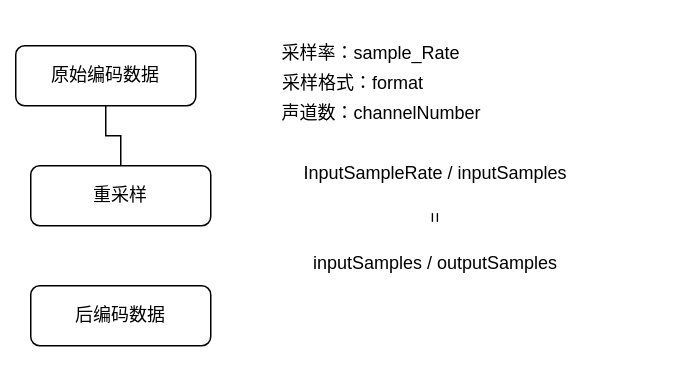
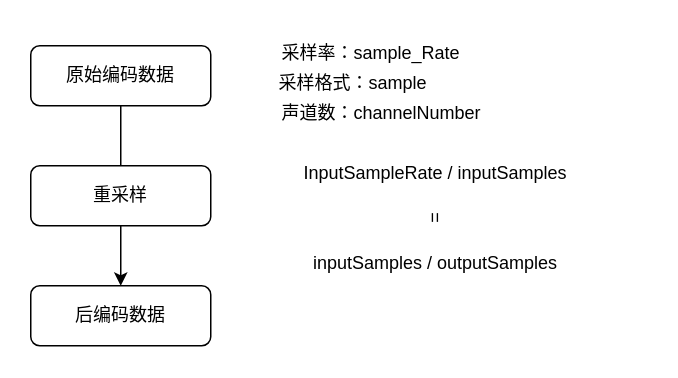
node "原始编码数据": moved (106, 76) -> (121, 76)
node "采样格式：format": label "采样格式：format" -> "采样格式：sample"
edge "重采样" -> "后编码数据": added
